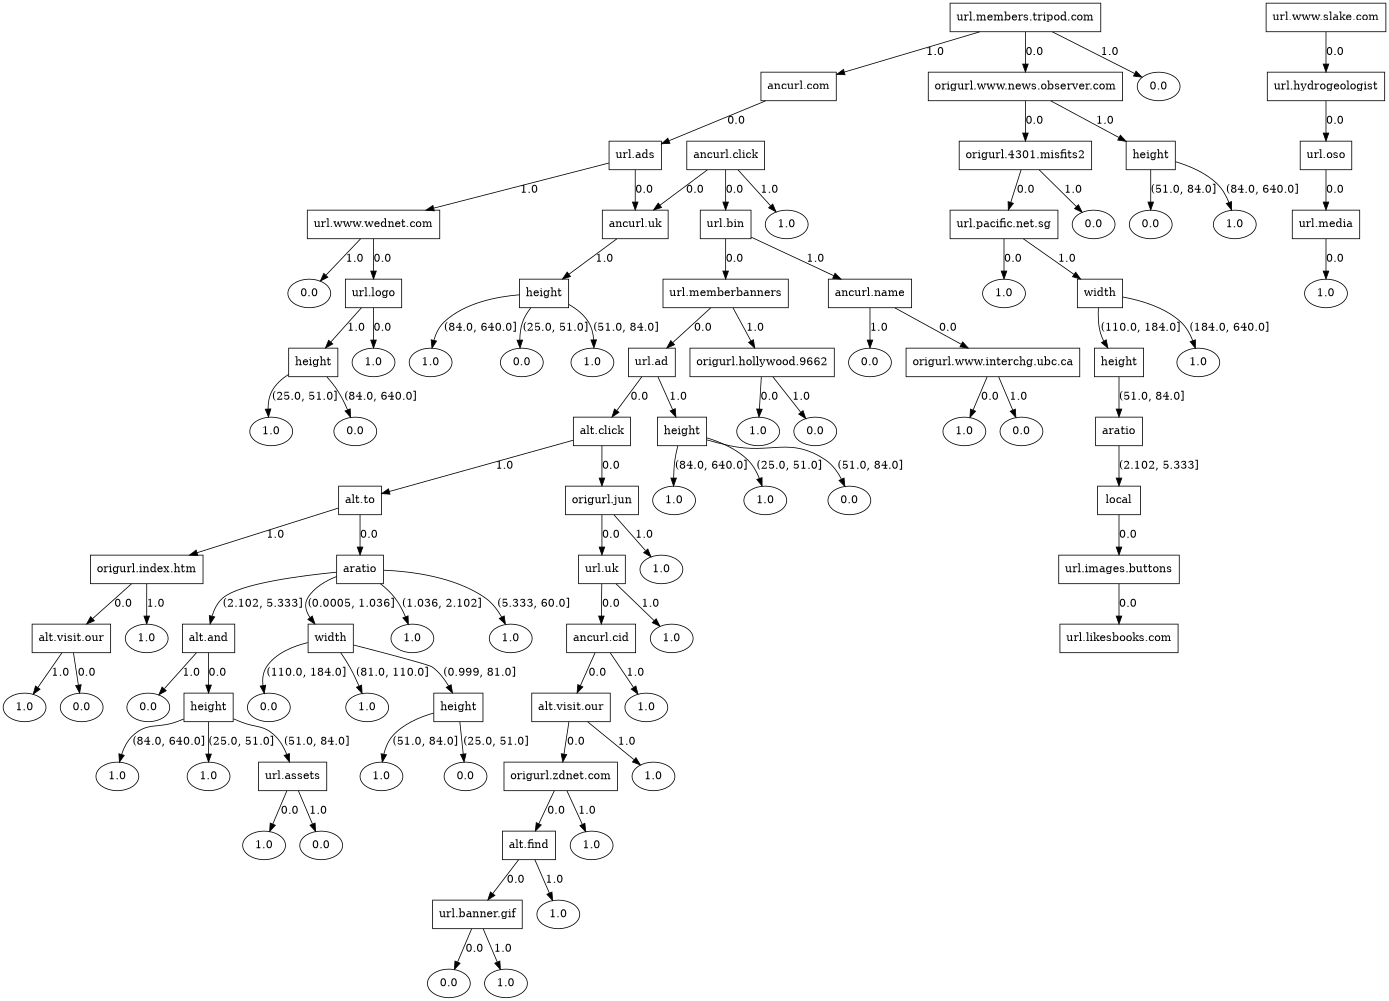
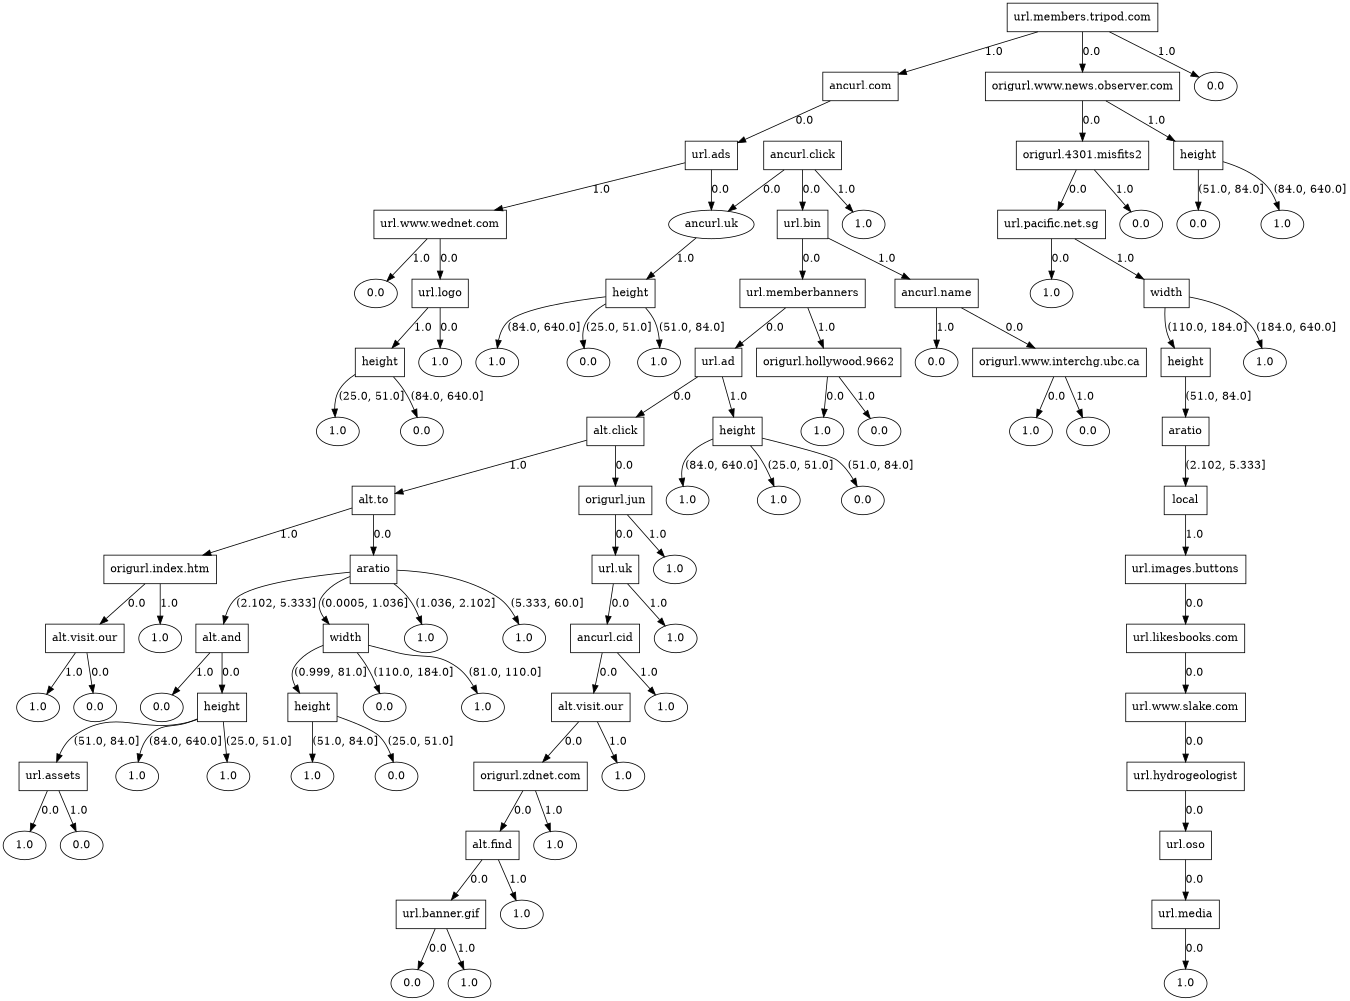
node "ancurl.uk": shape box -> ellipse
edge "local" -> "url.images.buttons": label "0.0" -> "1.0"
edge "url.likesbooks.com" -> "url.www.slake.com": added, label "0.0"
